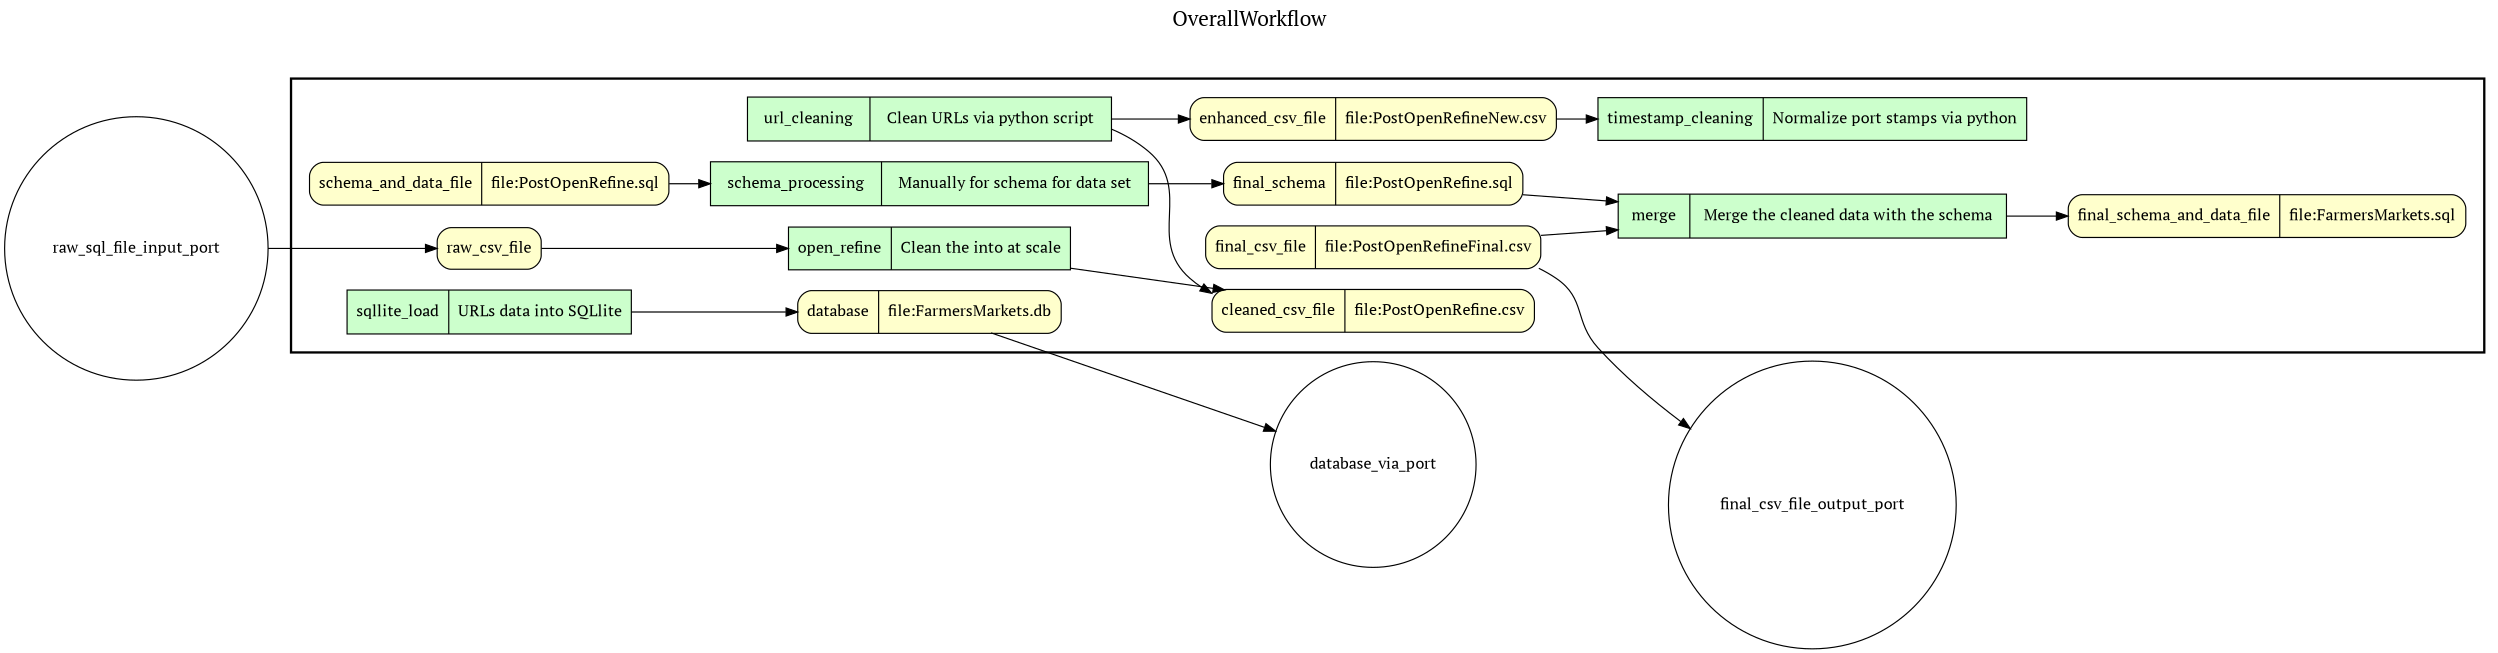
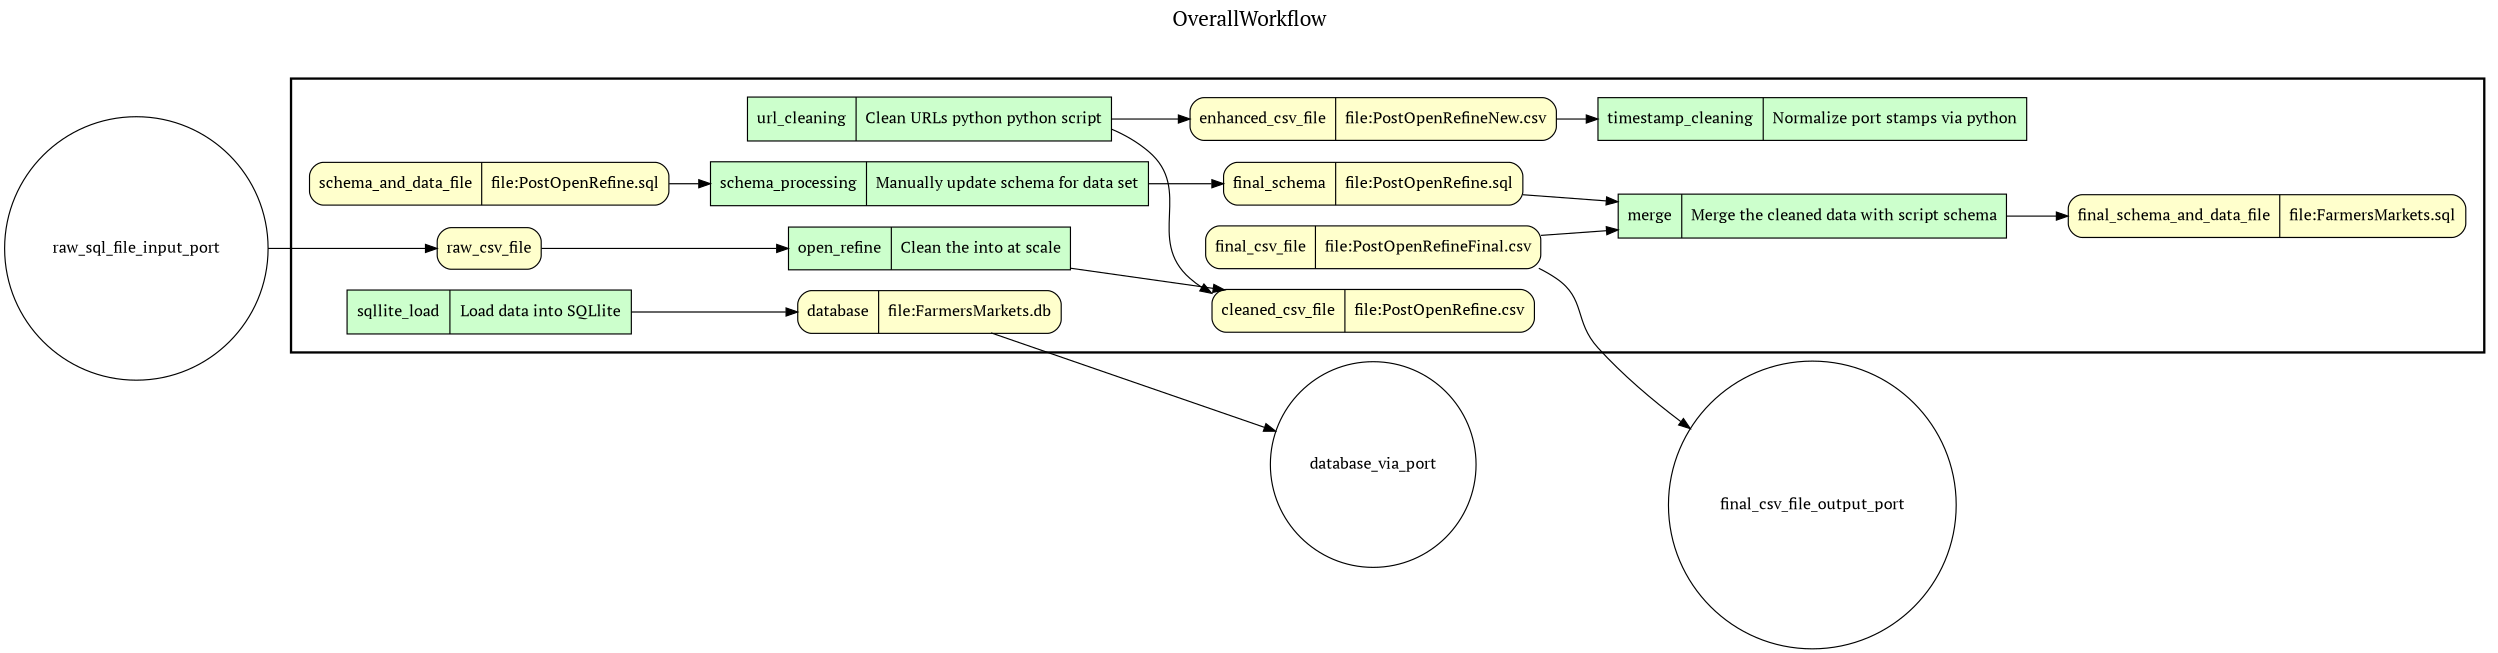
node "url_cleaning": text "Clean URLs via python script" -> "Clean URLs python python script"
node "schema_processing": text "Manually for schema for data set" -> "Manually update schema for data set"
node "merge": text "Merge the cleaned data with the schema" -> "Merge the cleaned data with script schema"
node "sqllite_load": text "URLs data into SQLlite" -> "Load data into SQLlite"
